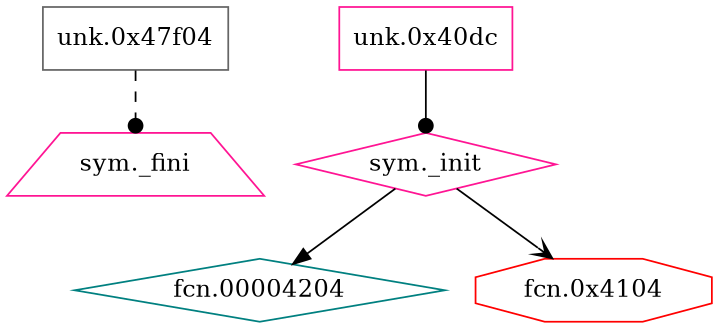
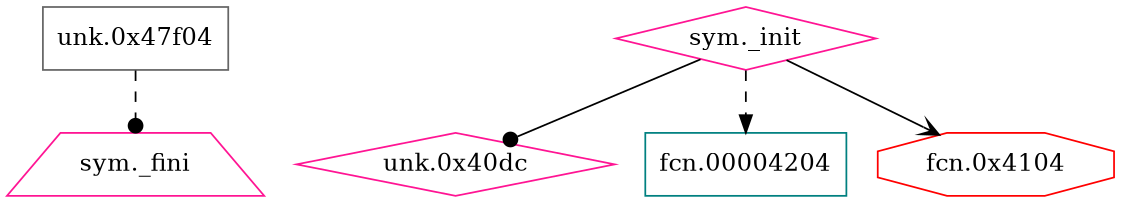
node "unk.0x40dc": shape box -> diamond
edge "unk.0x40dc" -> "sym._init": reversed
edge "sym._init" -> "fcn.00004204": style solid -> dashed
node "fcn.00004204": shape diamond -> box
